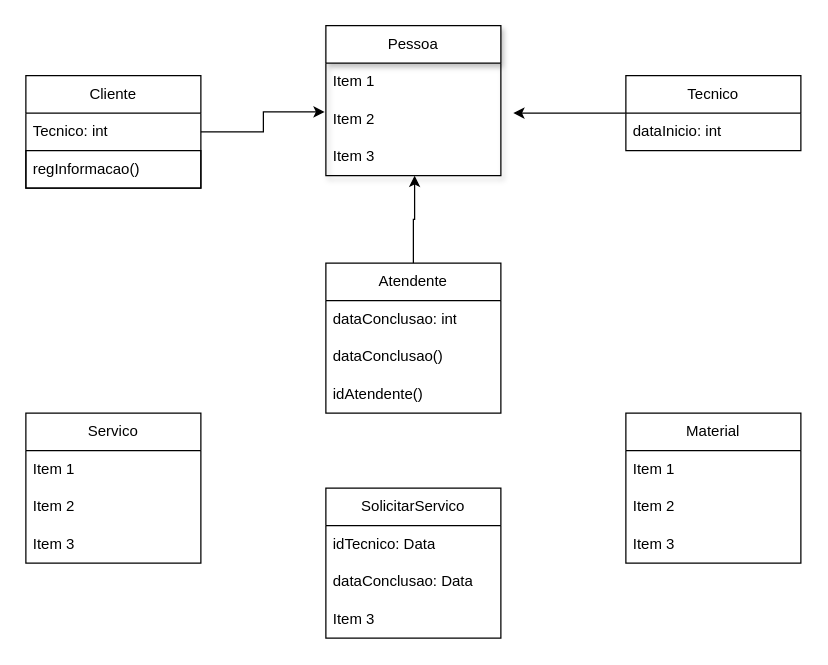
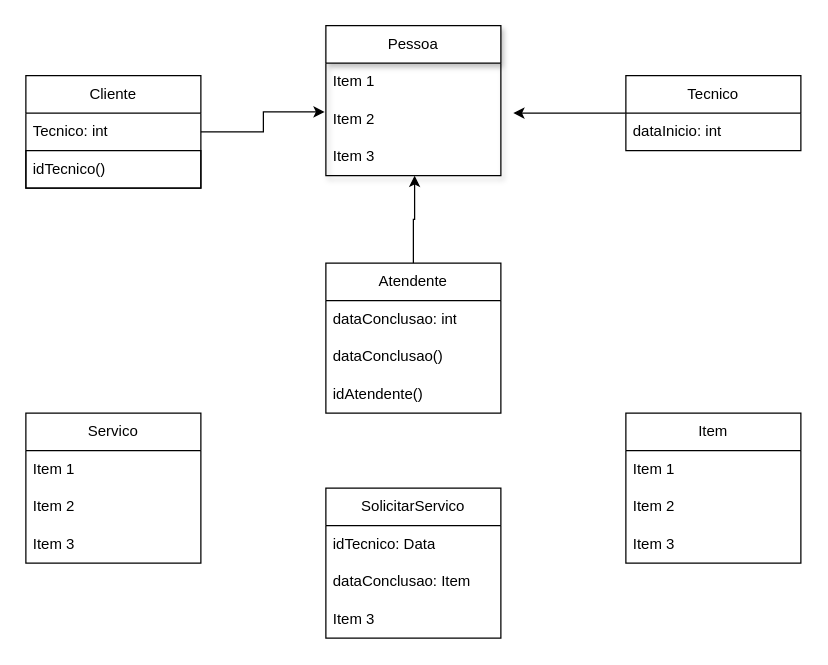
node "regInformacao()": label "regInformacao()" -> "idTecnico()"
node "Material": label "Material" -> "Item"
node "dataConclusao: Data": label "dataConclusao: Data" -> "dataConclusao: Item"
